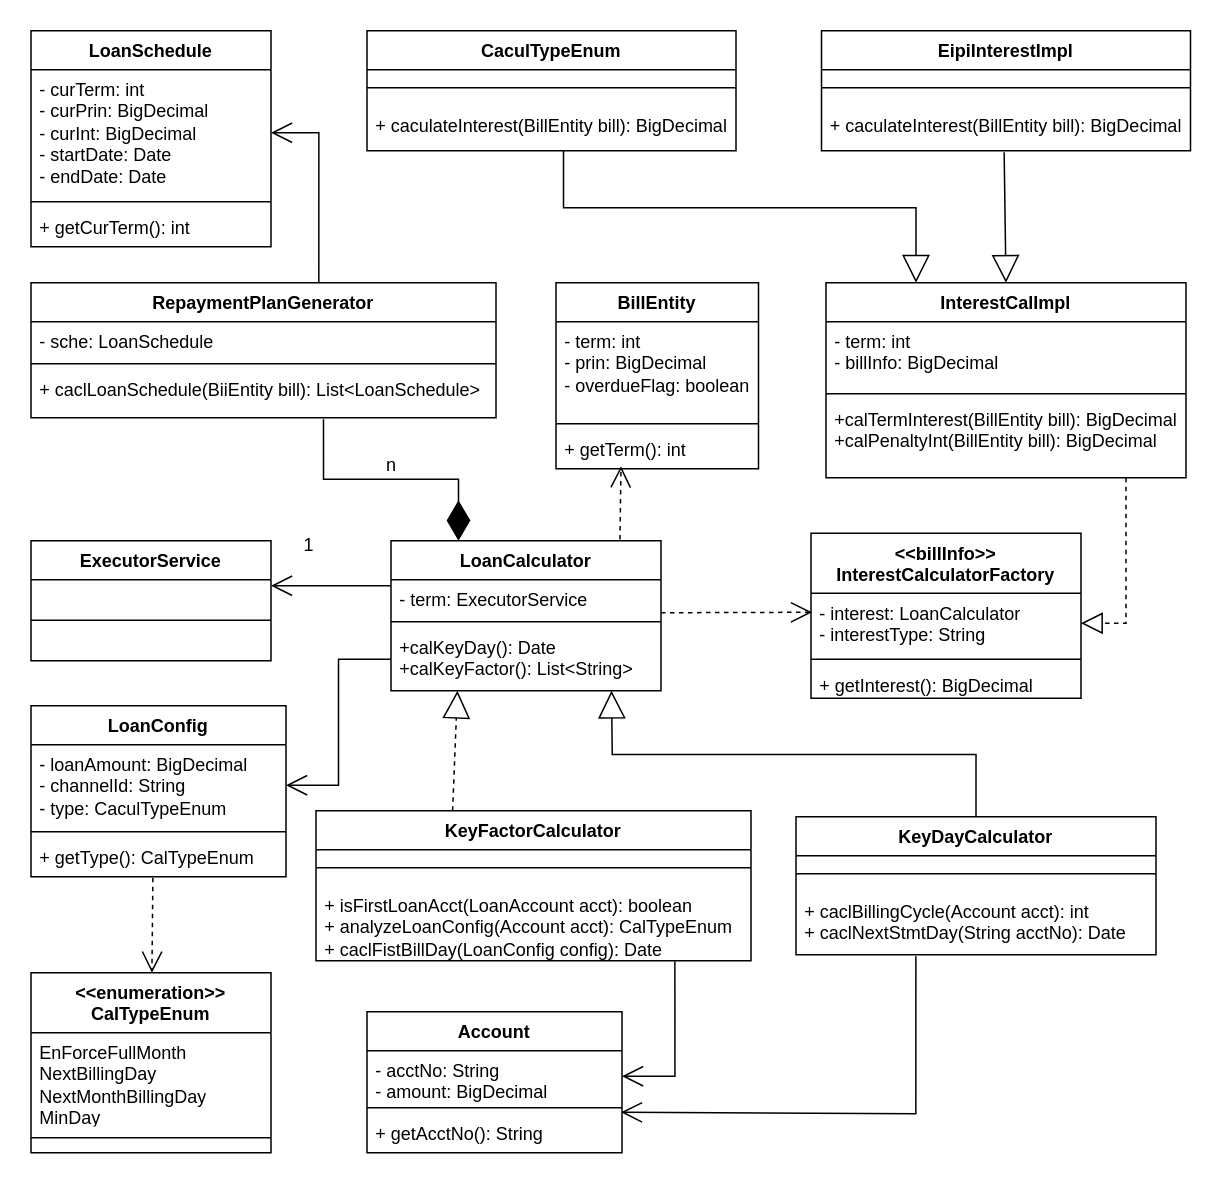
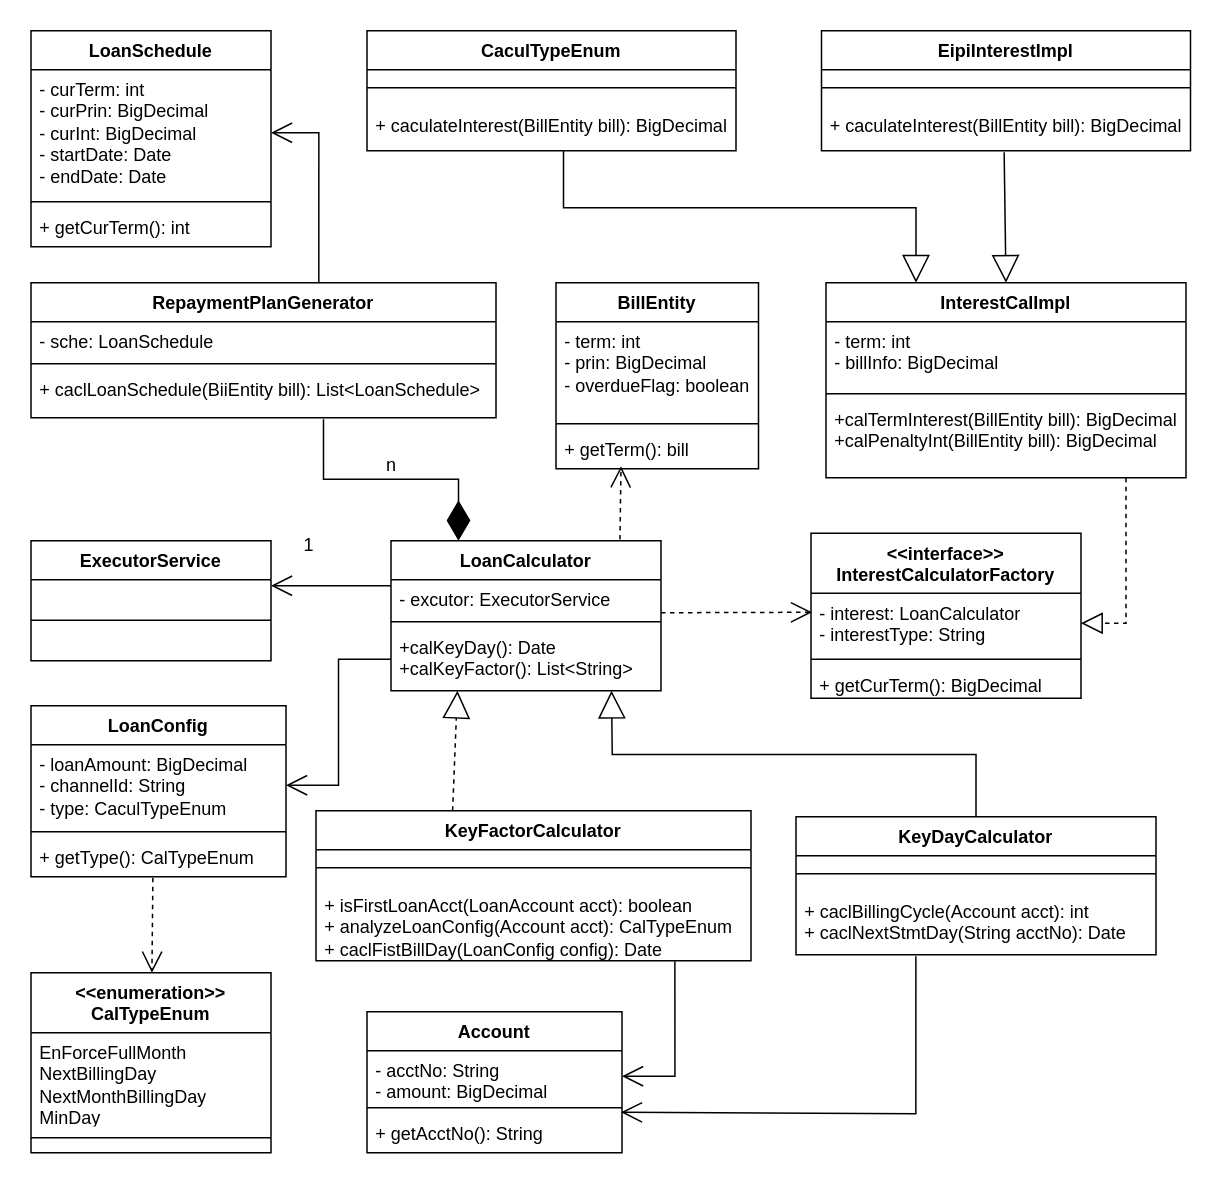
node "+ getTerm(): int": label "+ getTerm(): int" -> "+ getTerm(): bill"
node "<<billInfo>>InterestCalculatorFactory": label "<<billInfo>>InterestCalculatorFactory" -> "<<interface>>InterestCalculatorFactory"
node "- term: ExecutorService": label "- term: ExecutorService" -> "- excutor: ExecutorService"
node "+ getInterest(): BigDecimal": label "+ getInterest(): BigDecimal" -> "+ getCurTerm(): BigDecimal"
